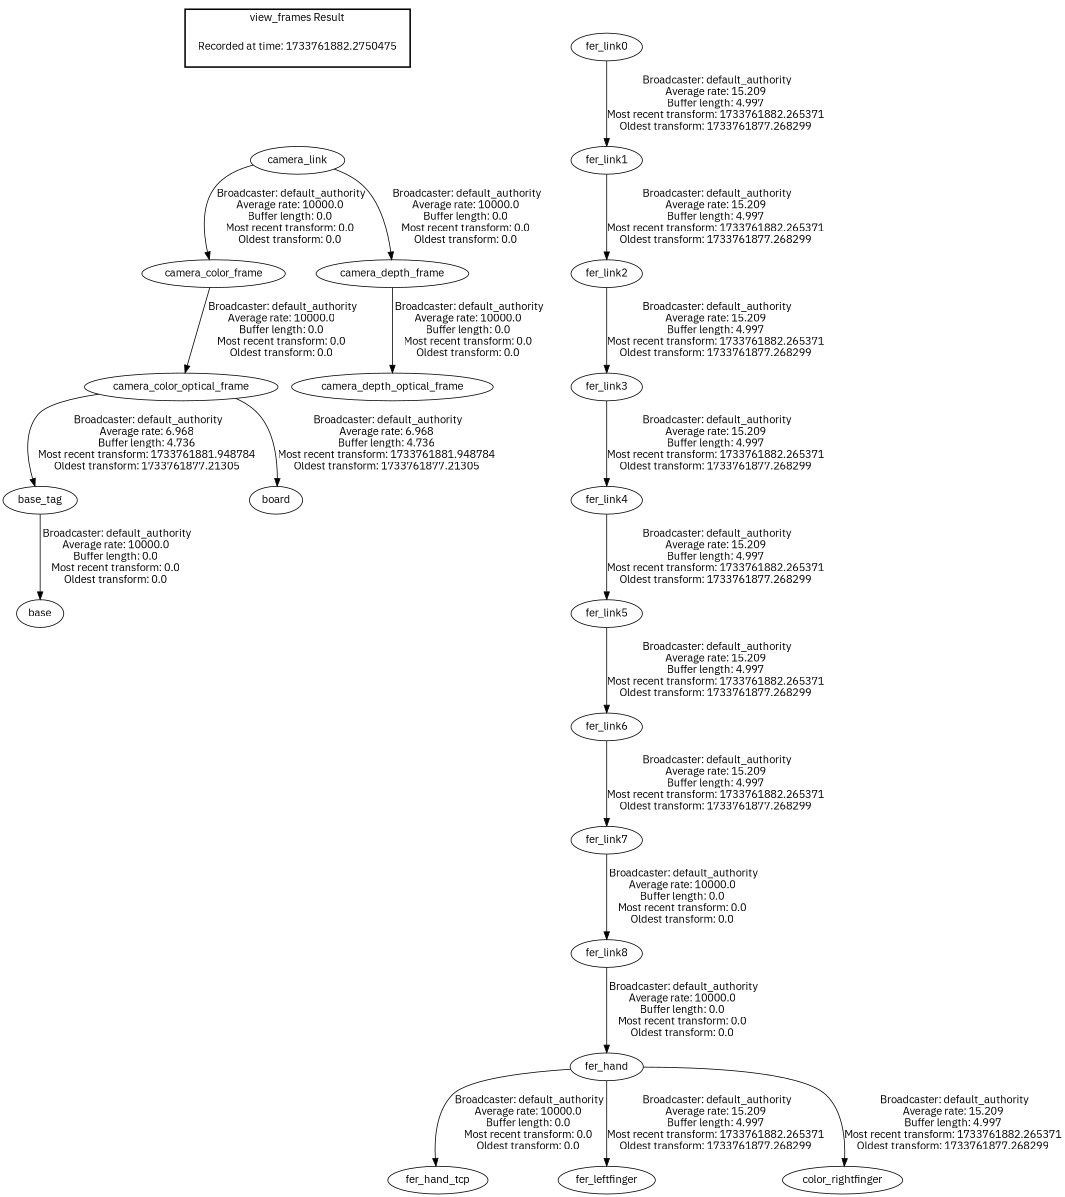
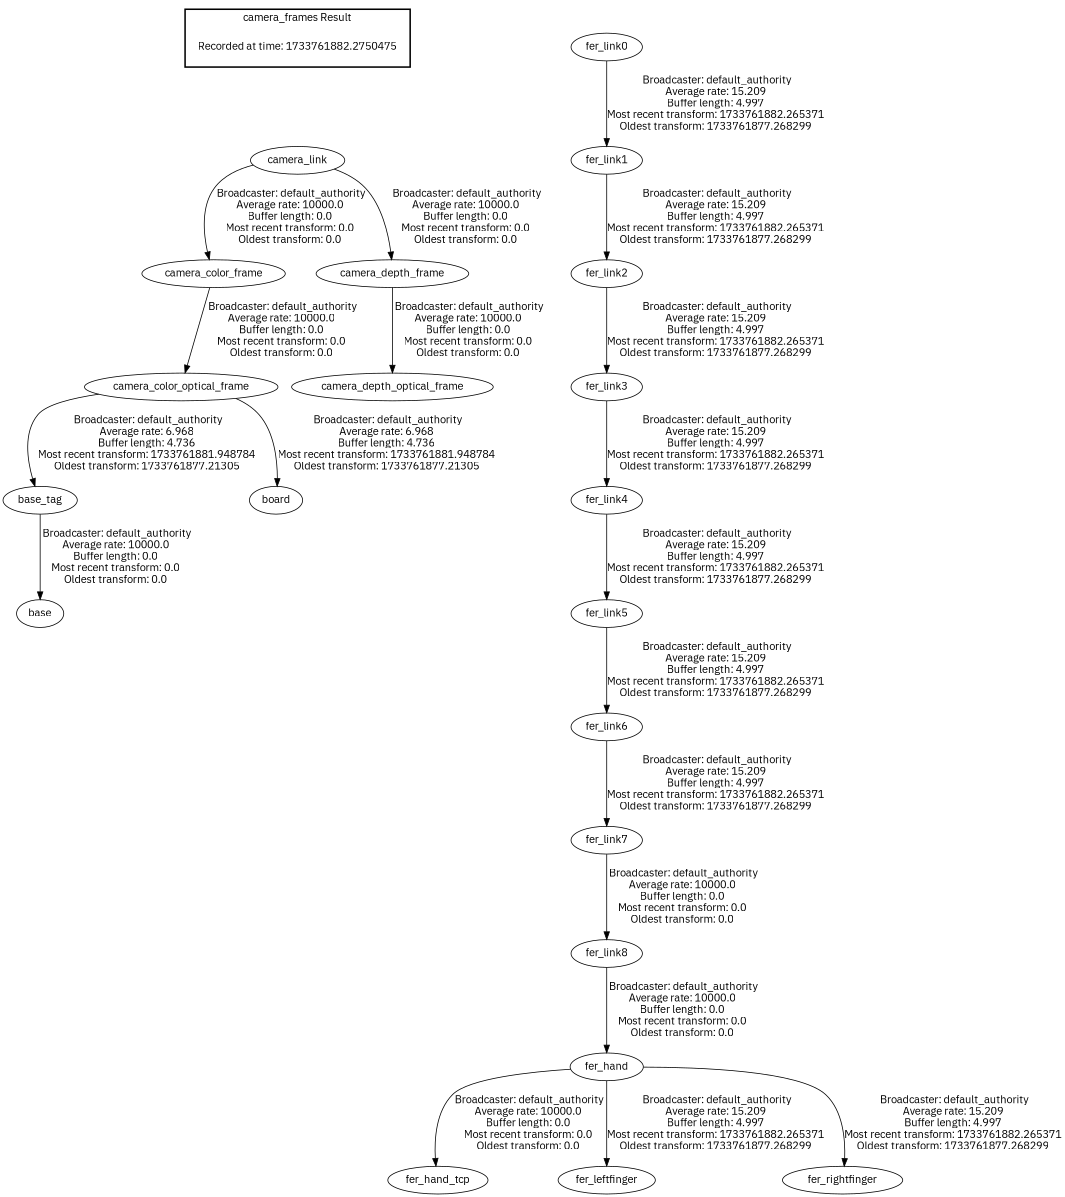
cluster "view_frames Result": label "view_frames Result" -> "camera_frames Result"
node "color_rightfinger": label "color_rightfinger" -> "fer_rightfinger"
